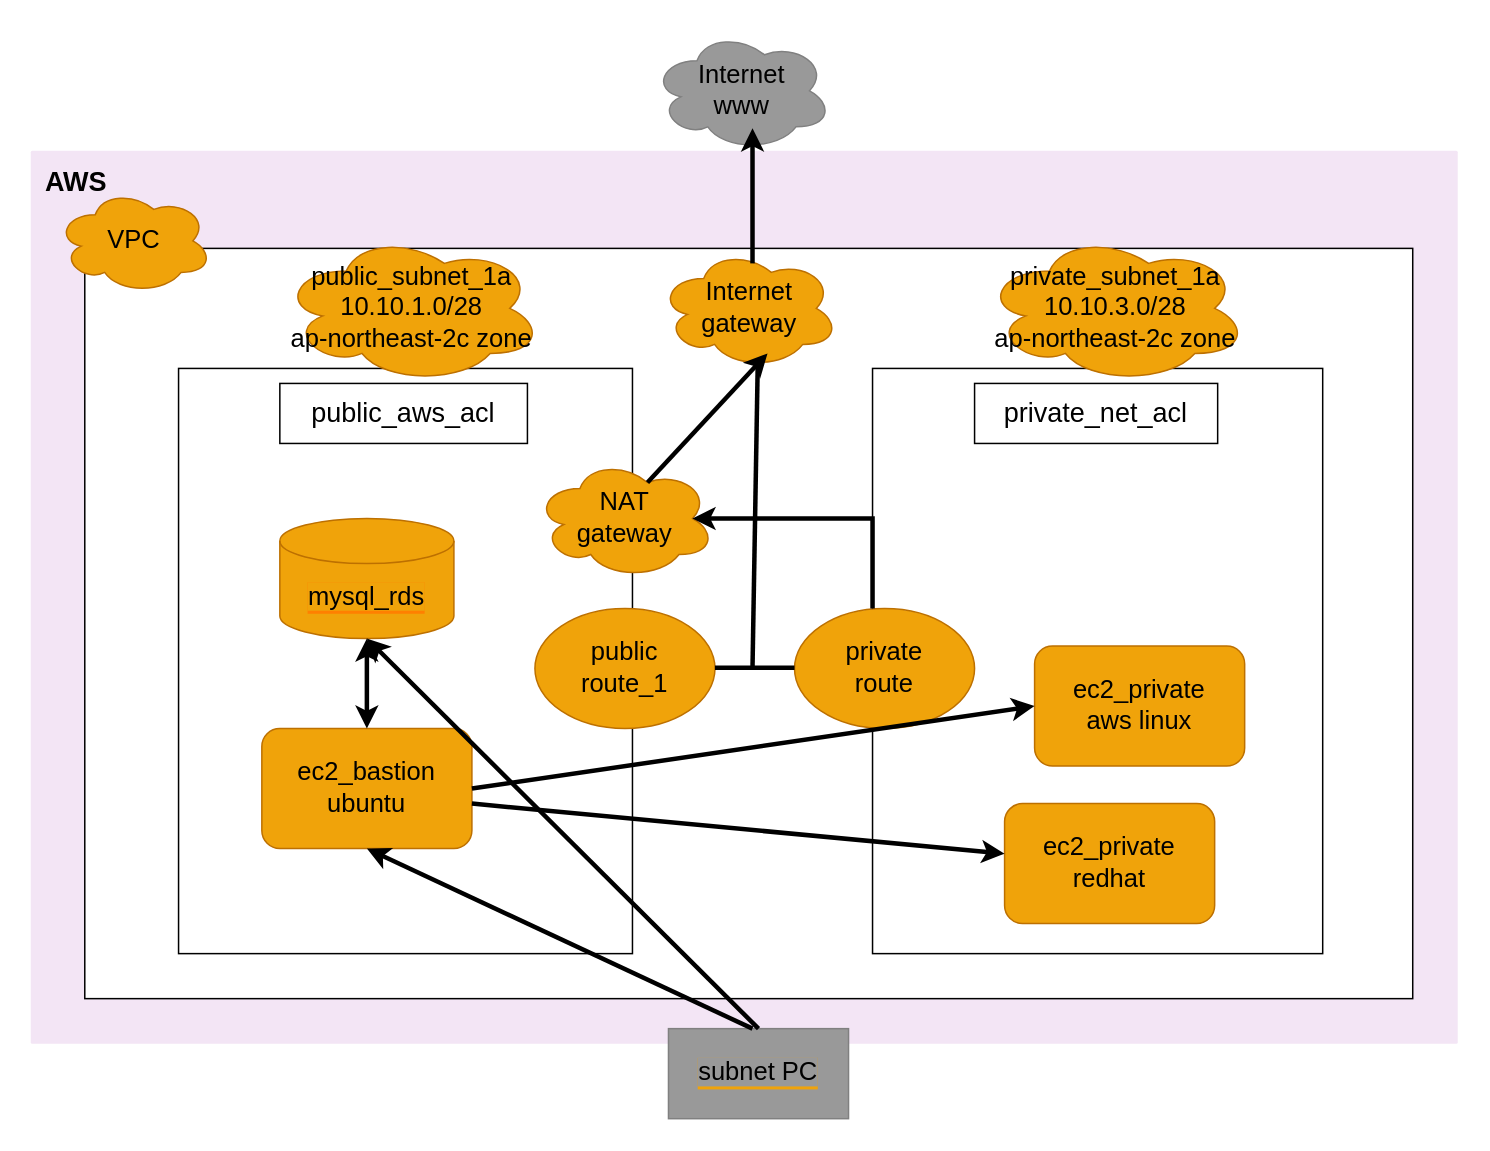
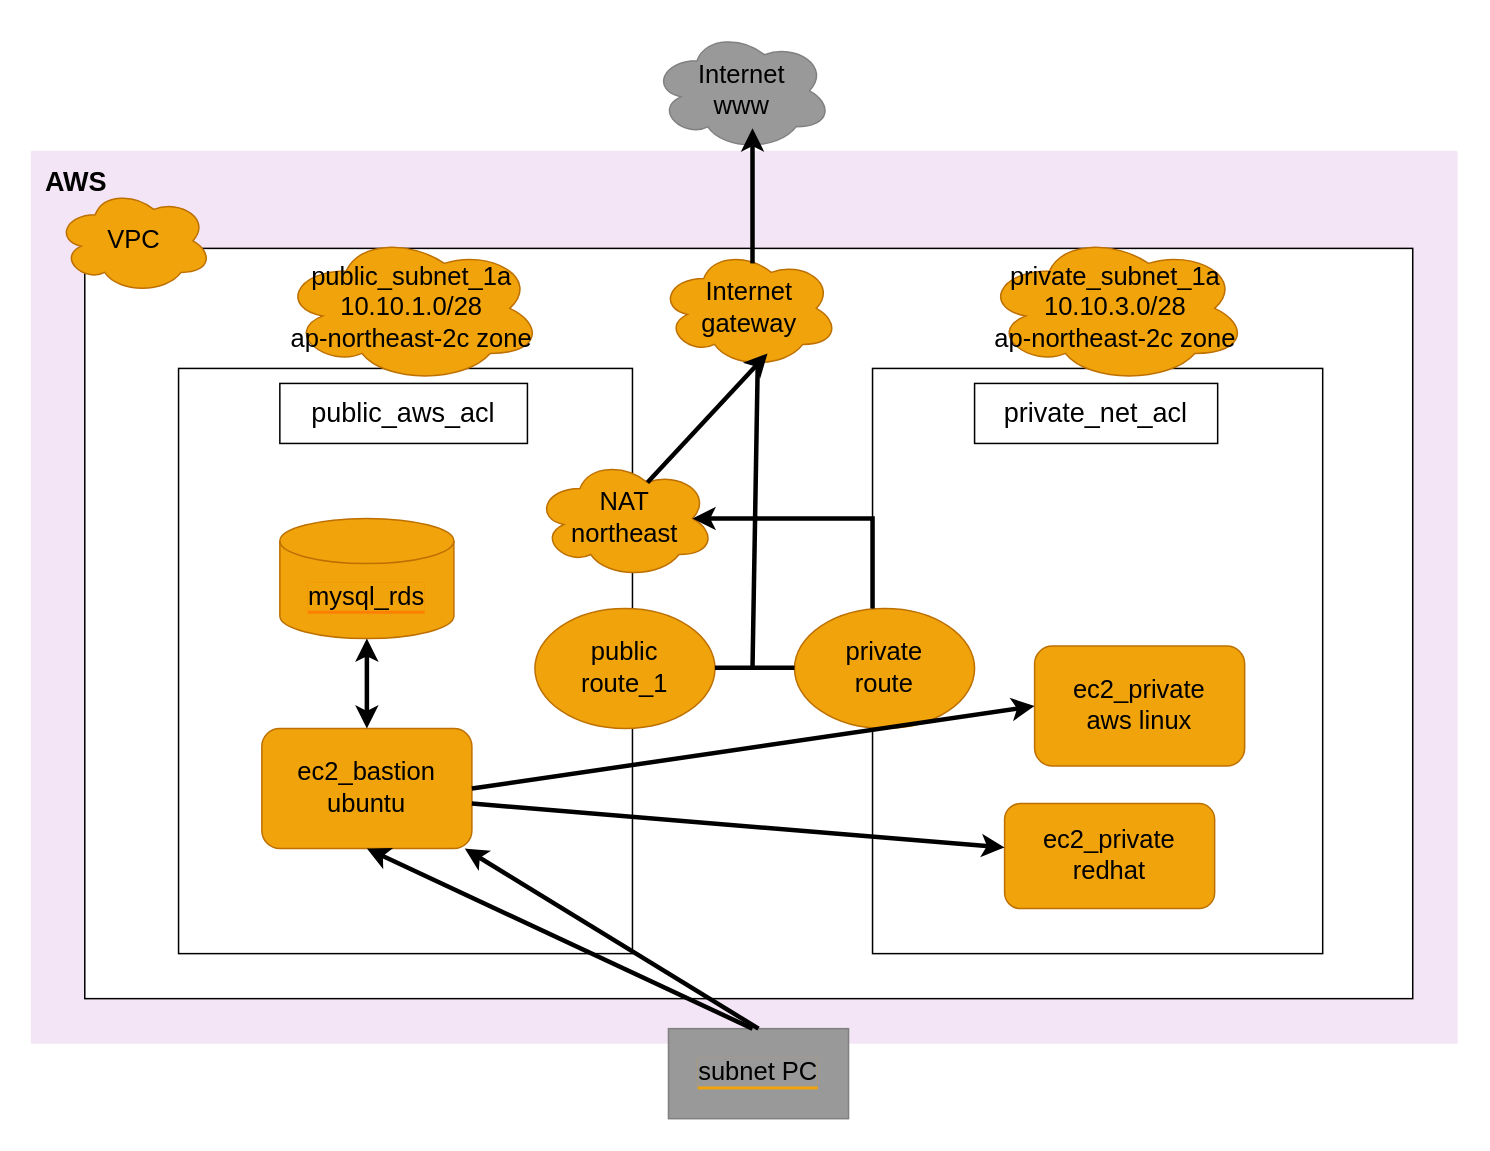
node "NAT gateway": label "NAT gateway" -> "NAT northeast"
edge "subnet PC" -> "mysql_rds": now "subnet PC" -> "ec2_bastion ubuntu"
node "ec2_private redhat": size 210x120 -> 210x105
